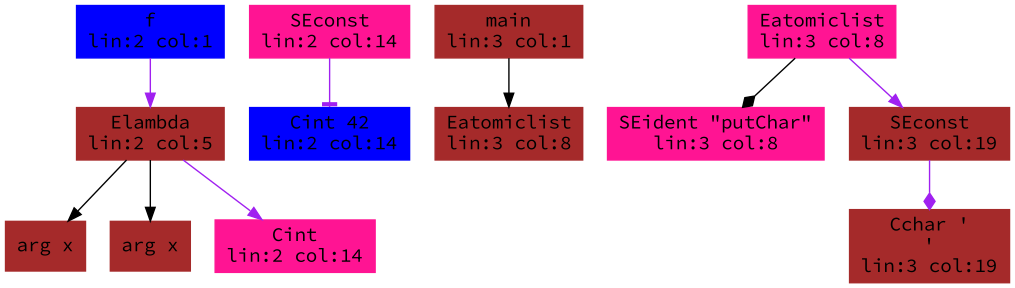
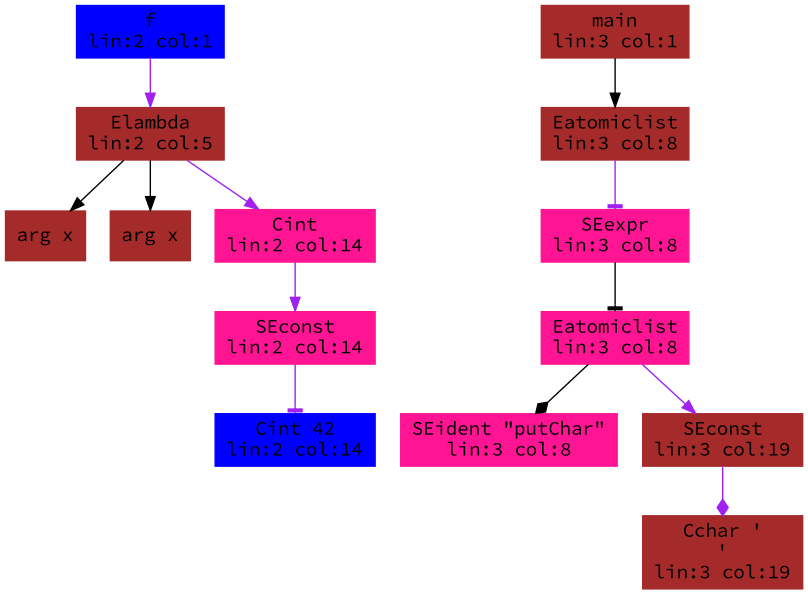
node "SEexpr lin:3 col:8": added
edge "Cint lin:2 col:14" -> "SEconst lin:2 col:14": added
